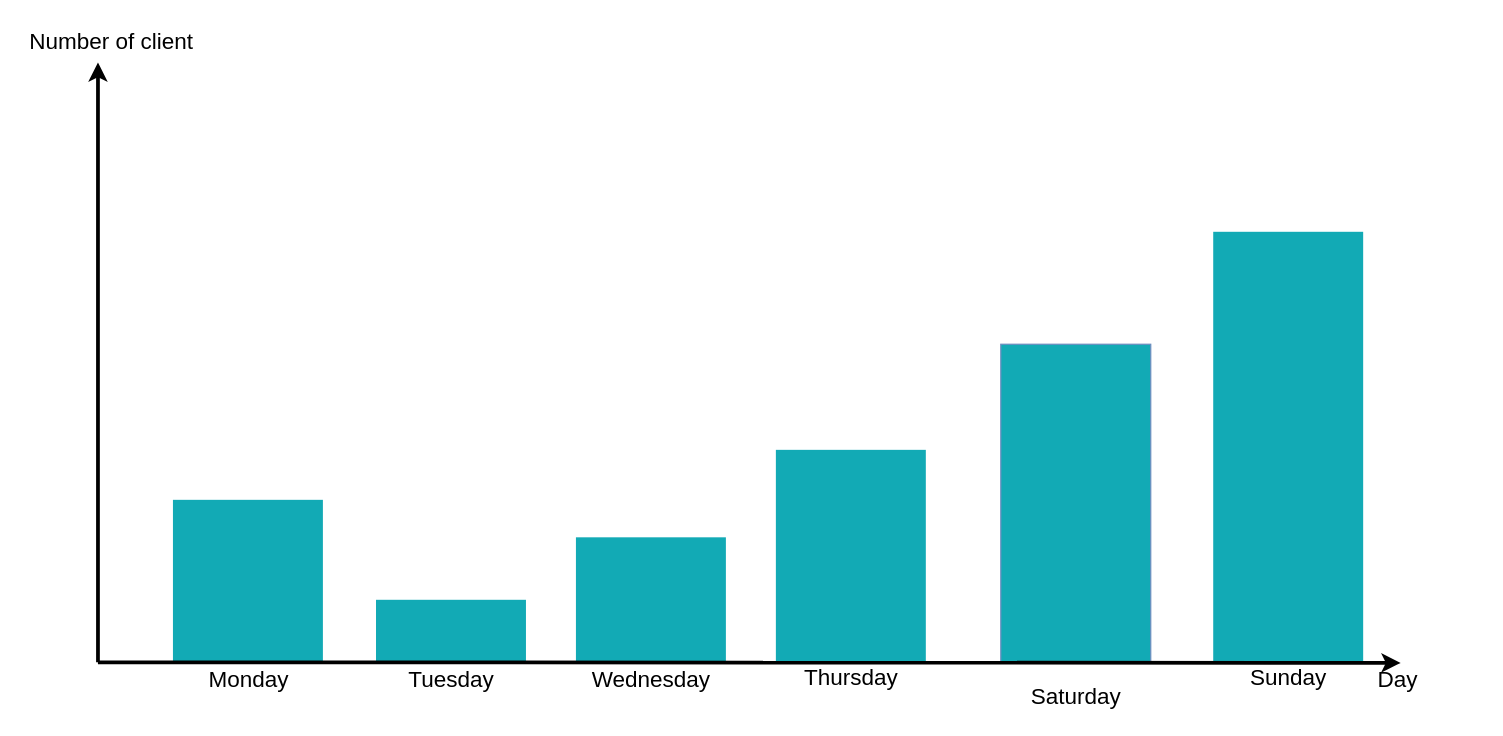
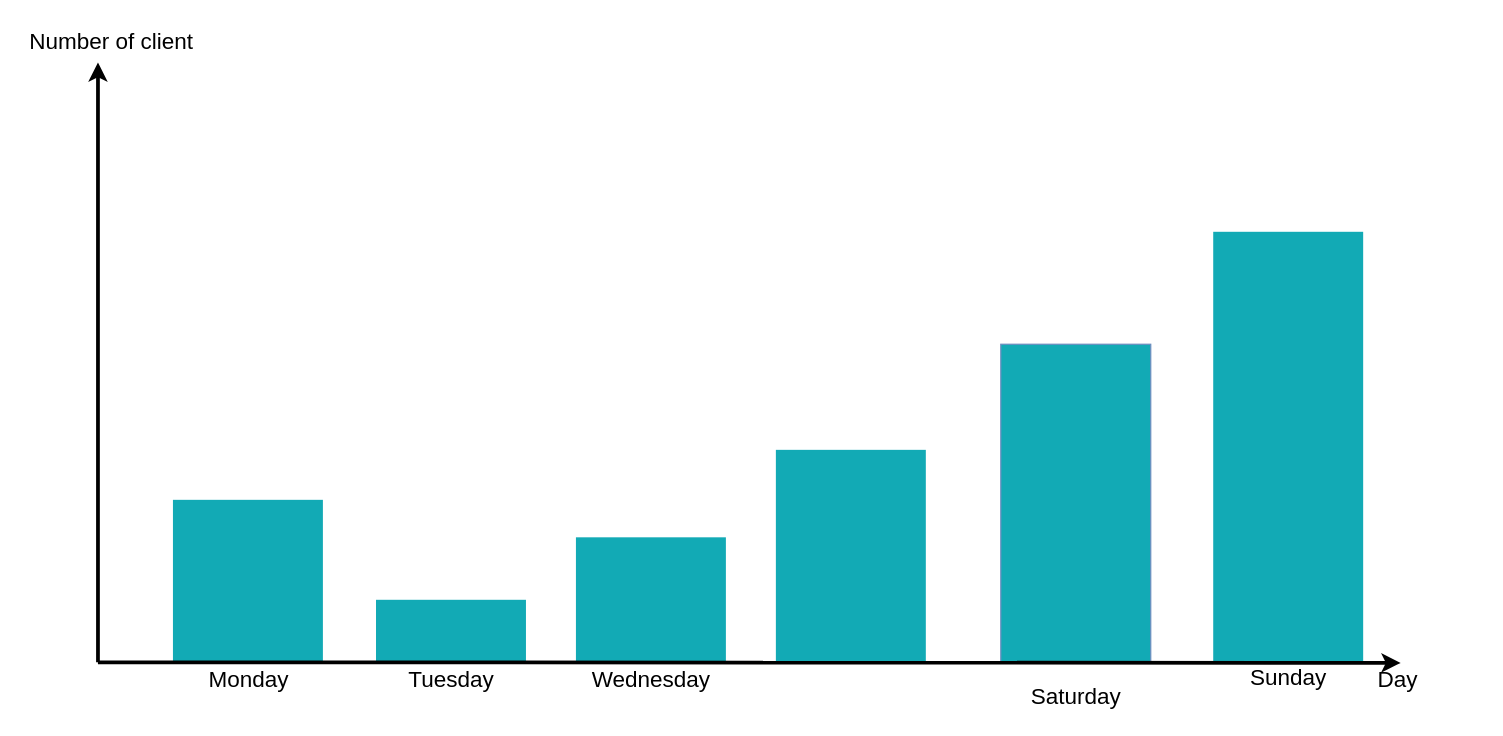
node "Thursday": removed
